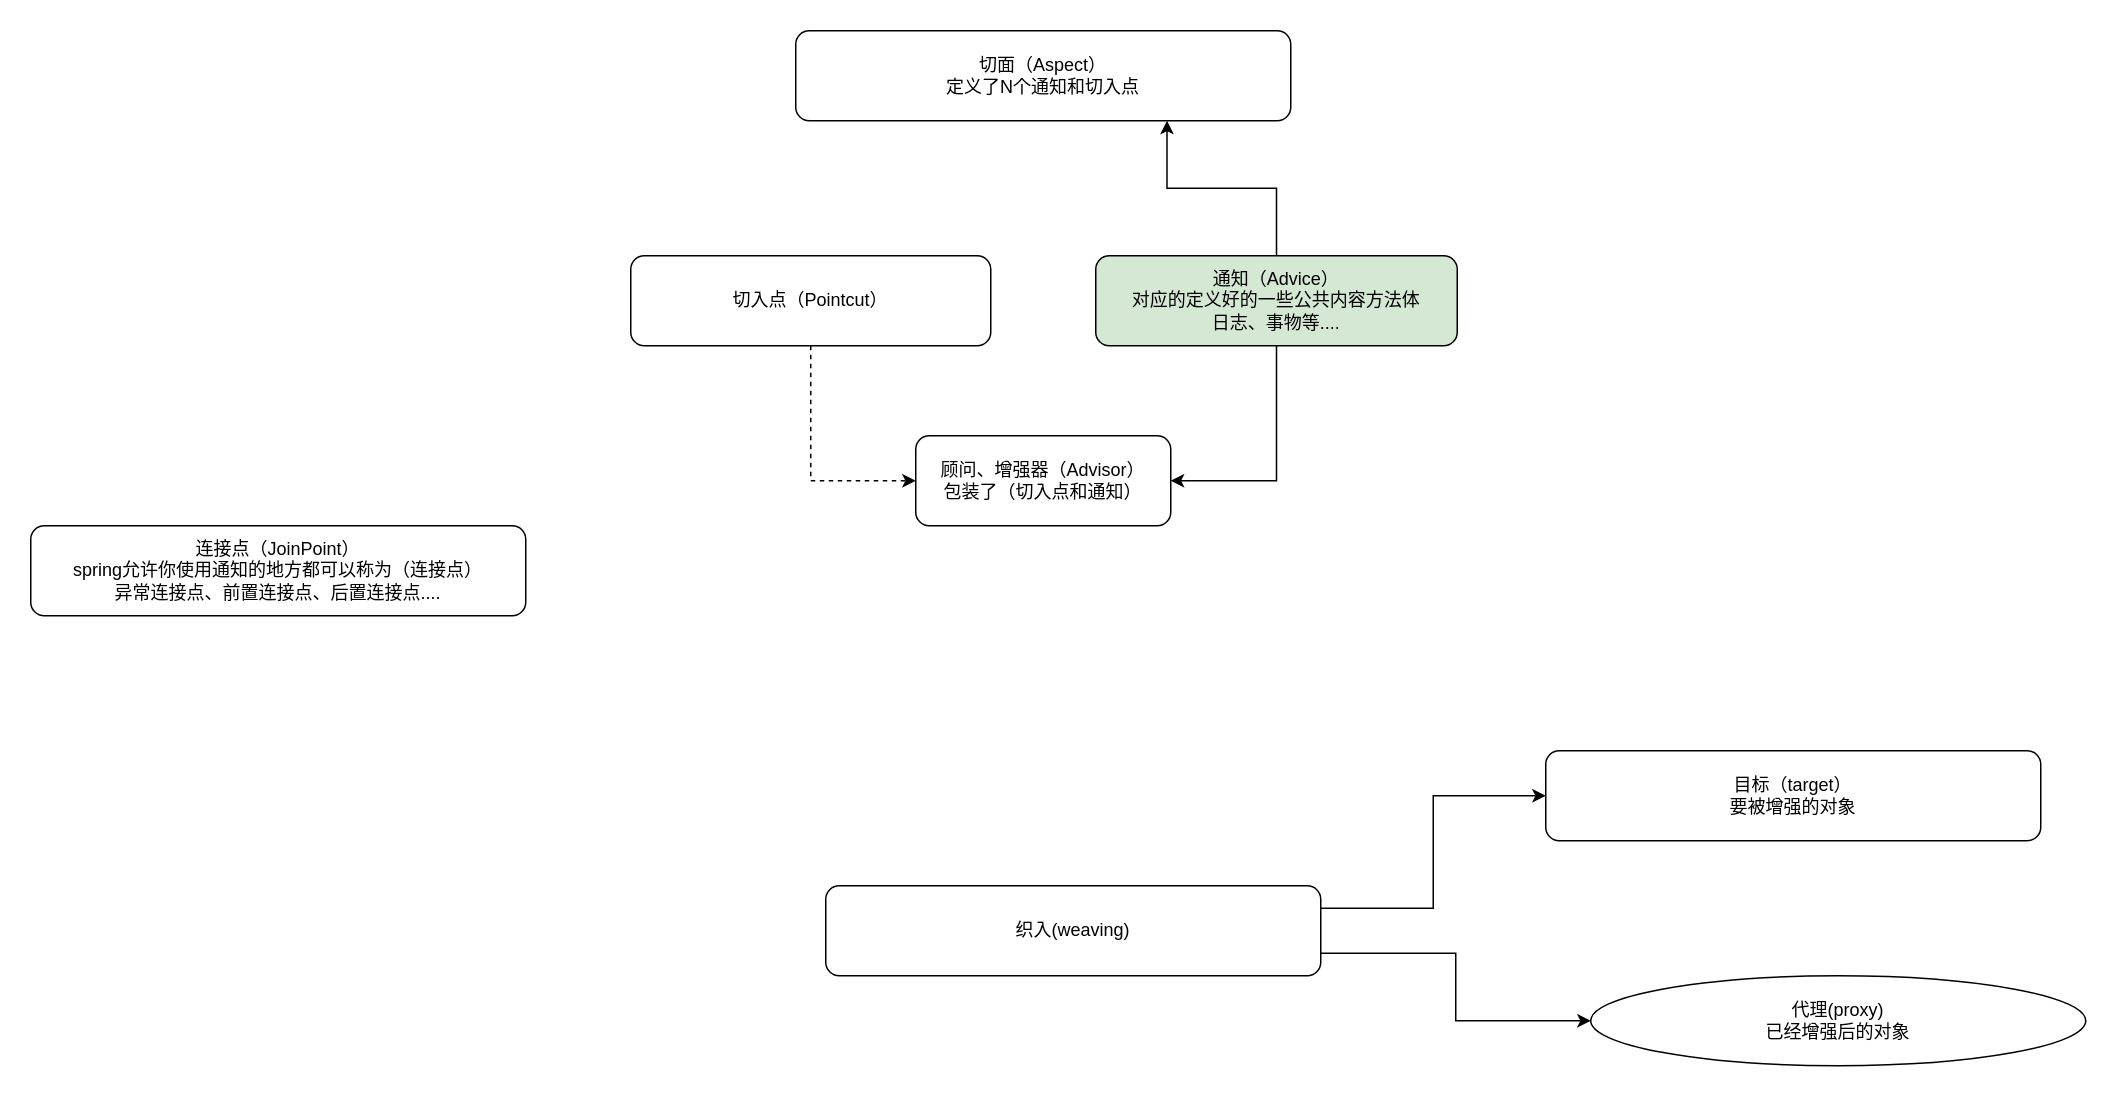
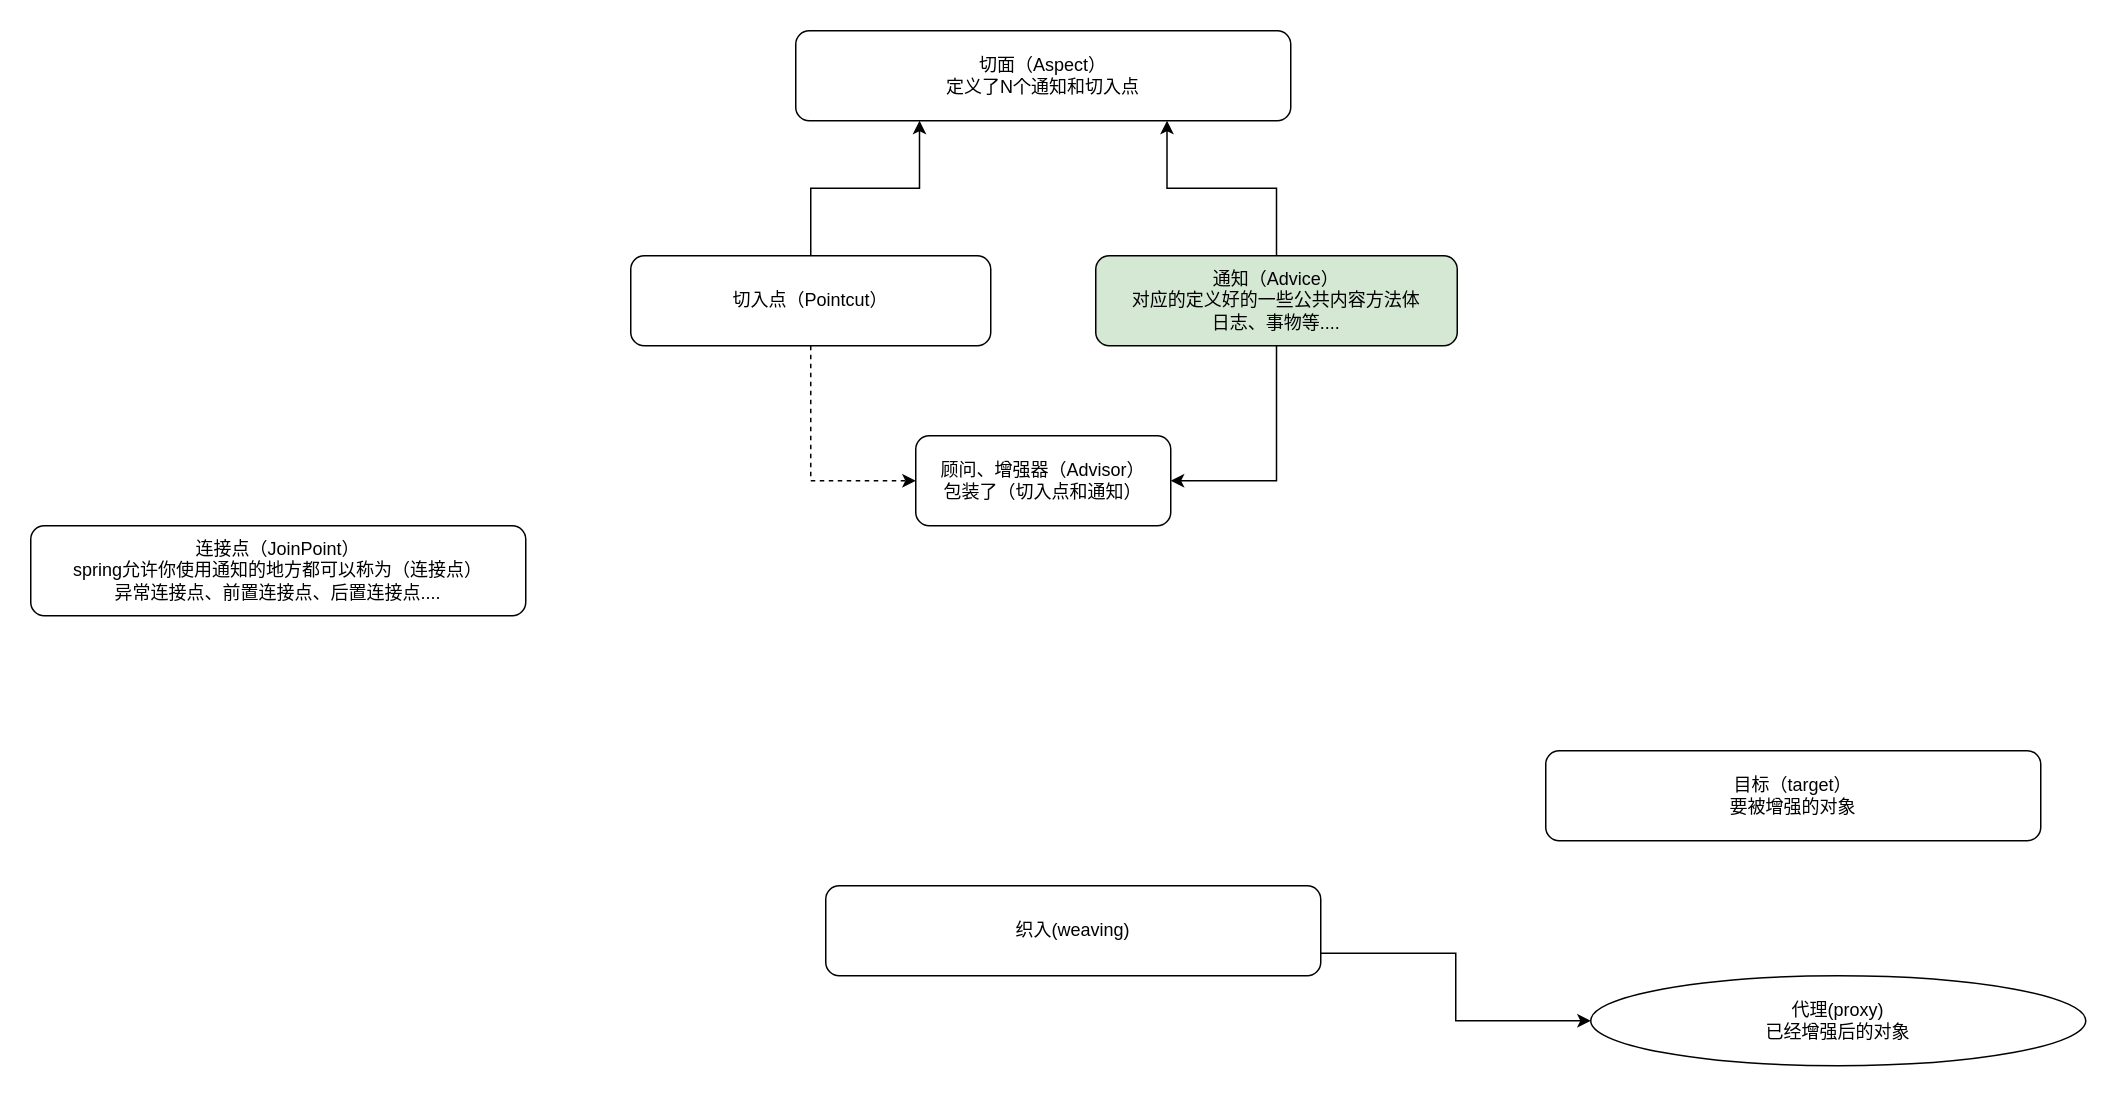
edge "切入点（Pointcut）" -> "切面（Aspect） 定义了N个通知和切入点": added
edge "织入(weaving)" -> "目标（target） 要被增强的对象": removed
